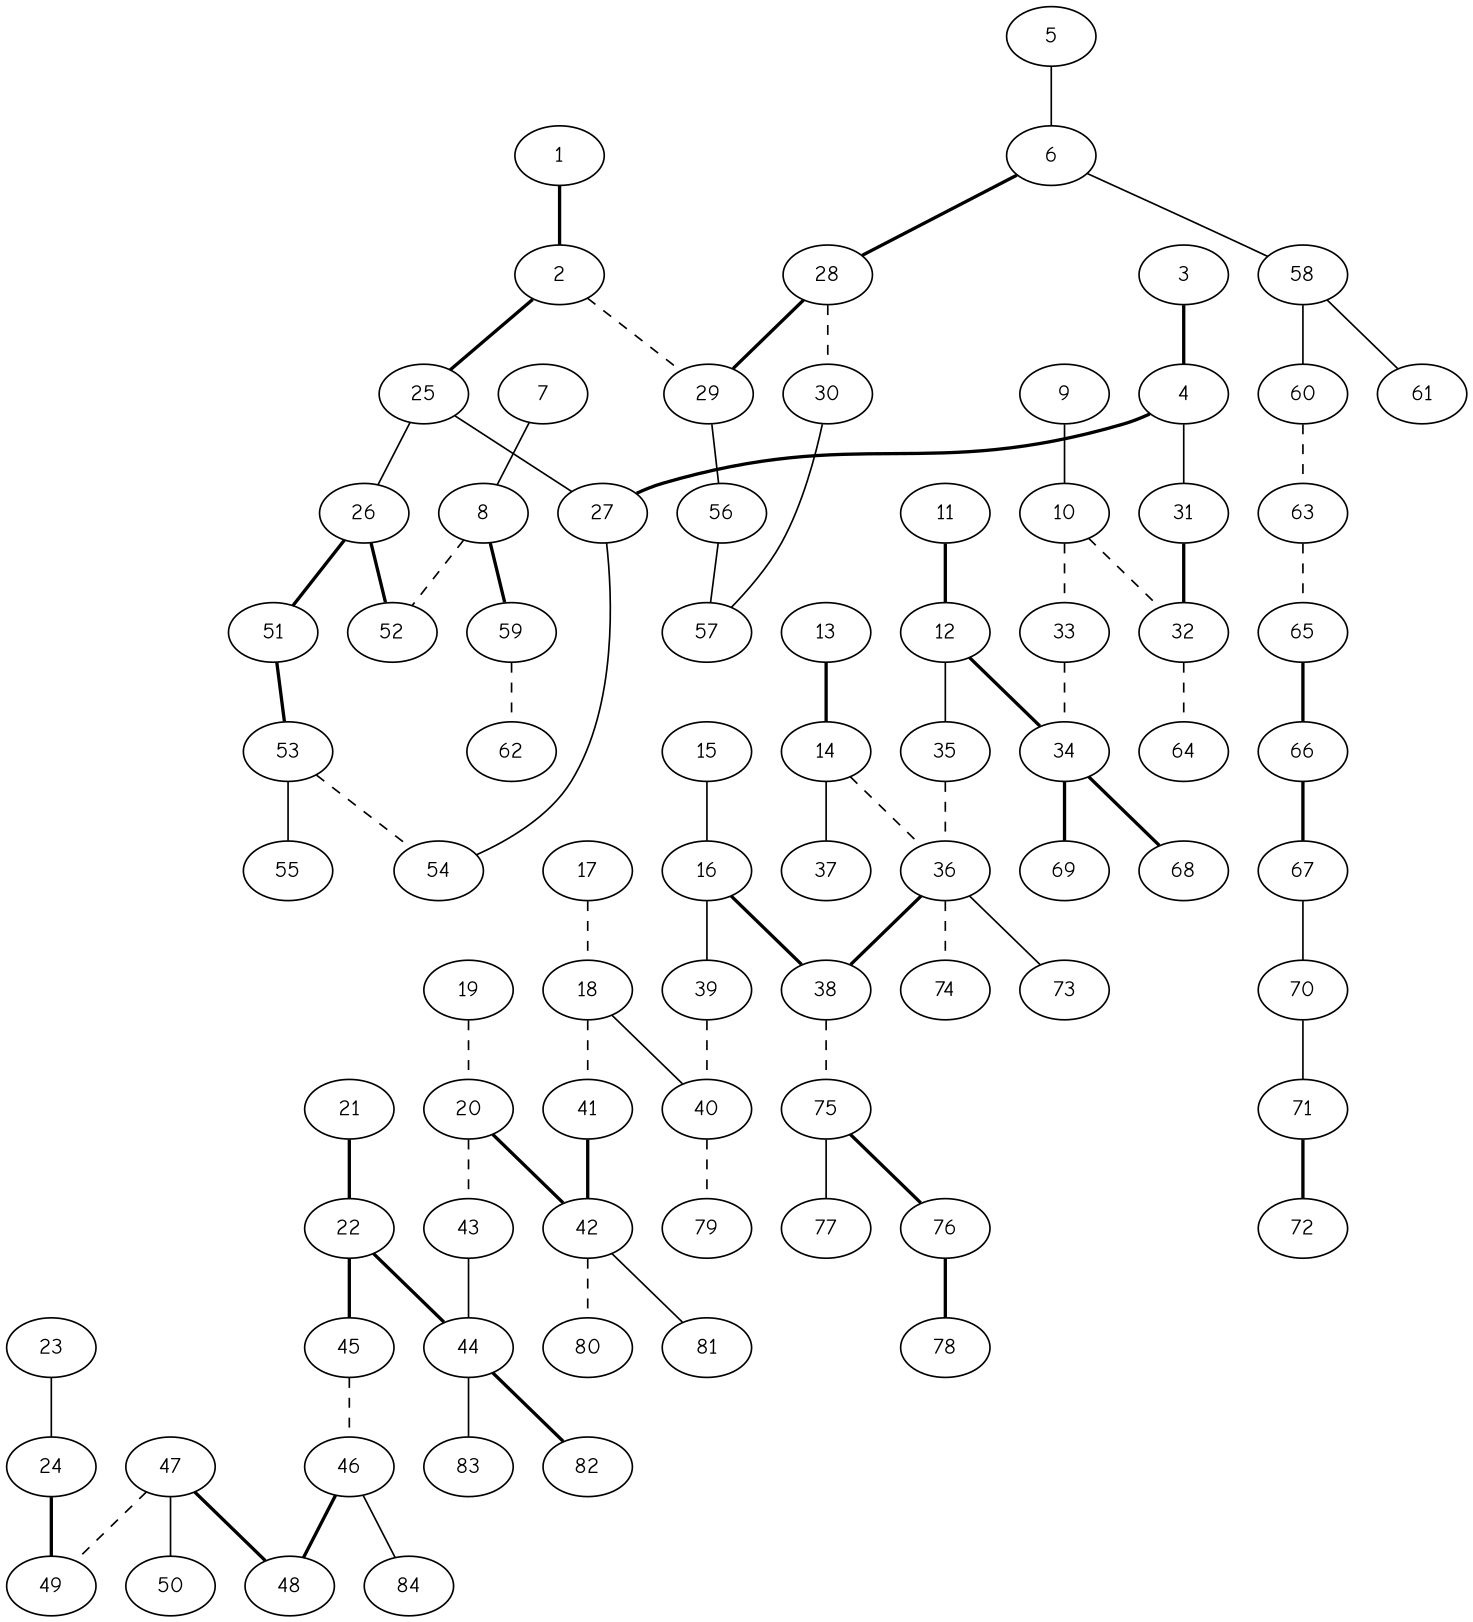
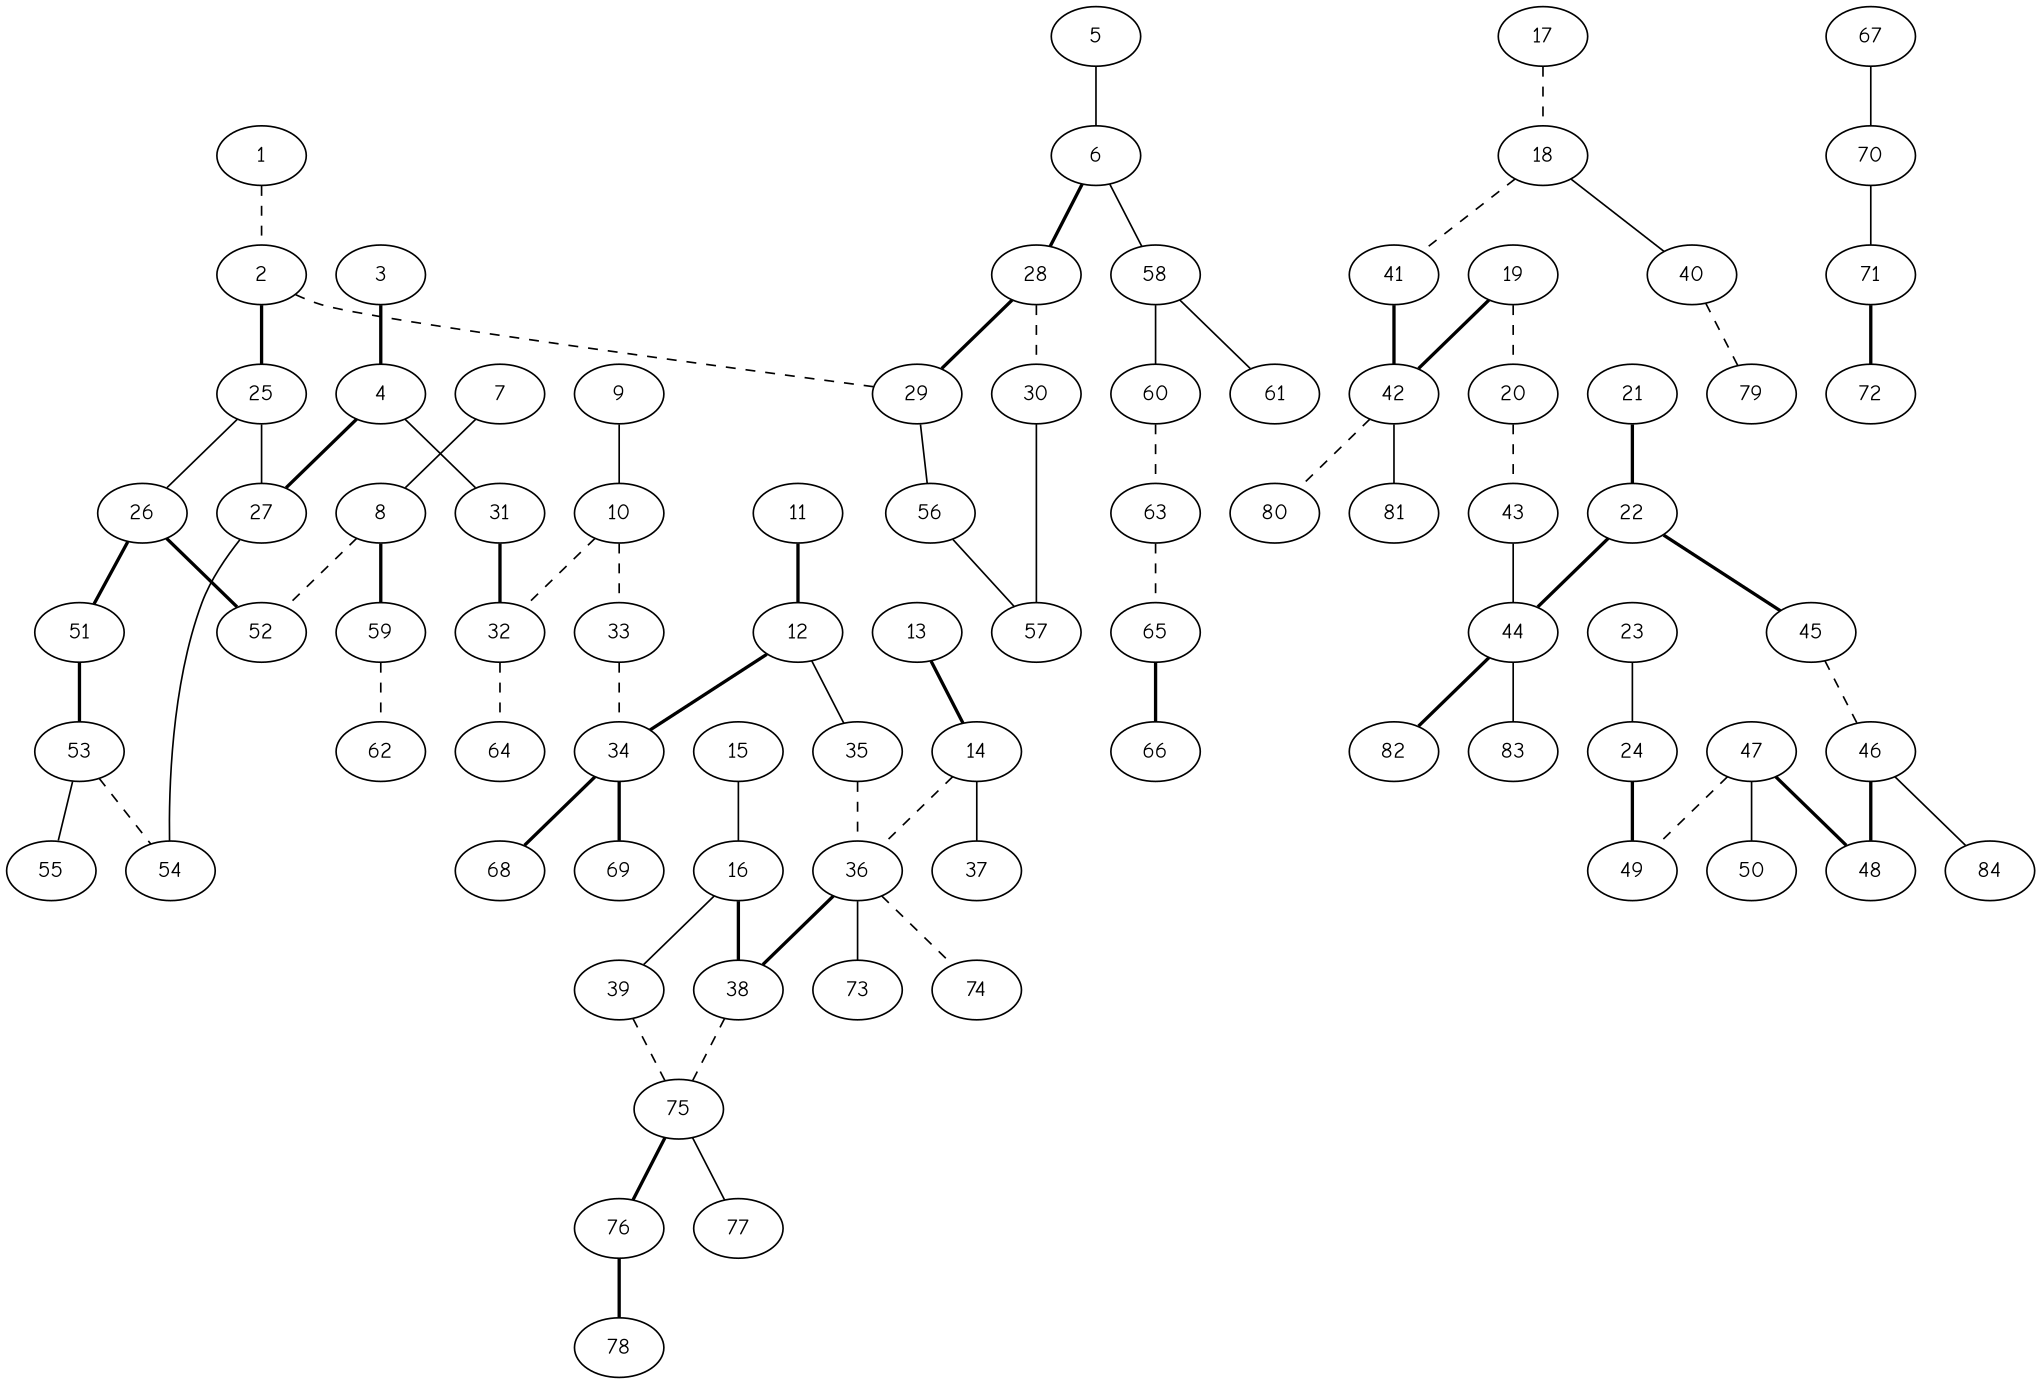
edge "1" -- "2": style bold -> dashed
edge "66" -- "67": removed
edge "39" -- "40": now "39" -- "75"
edge "20" -- "42": now "19" -- "42"
